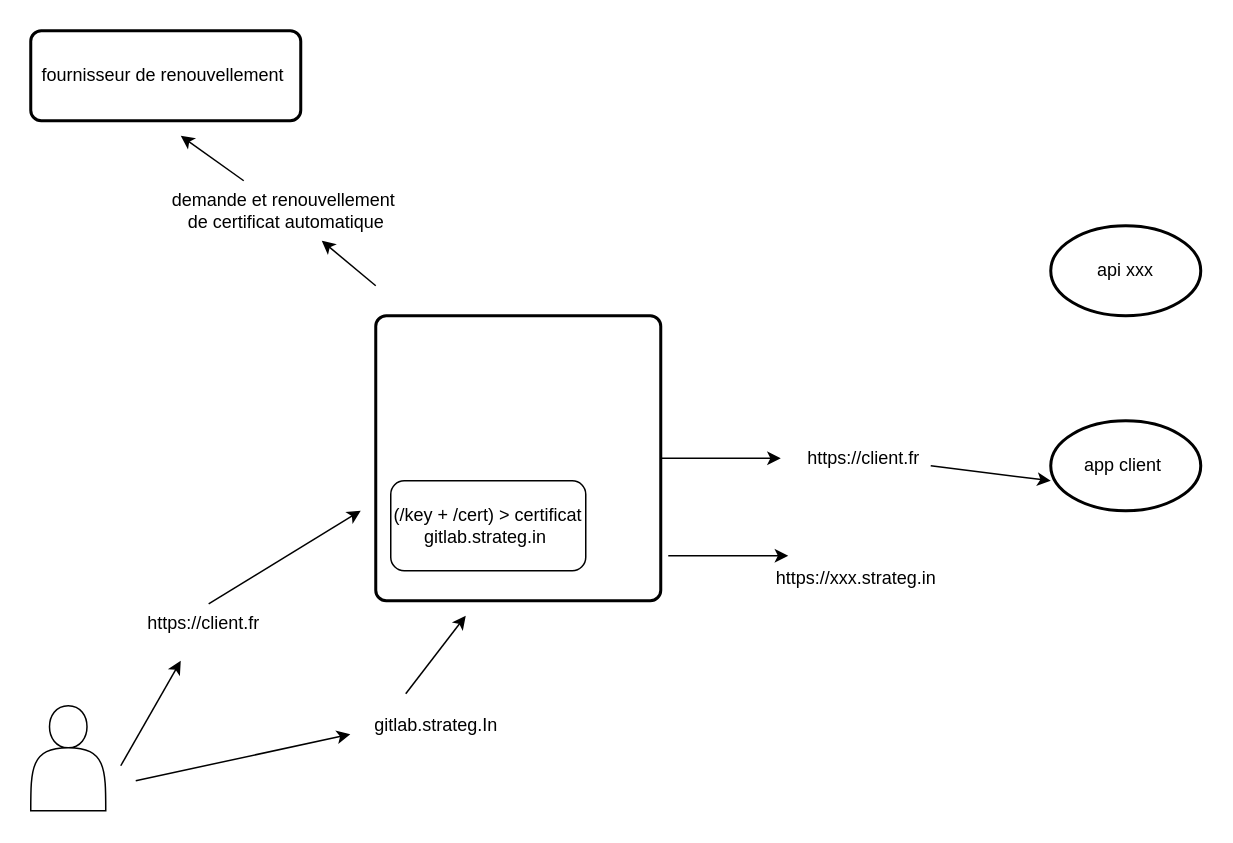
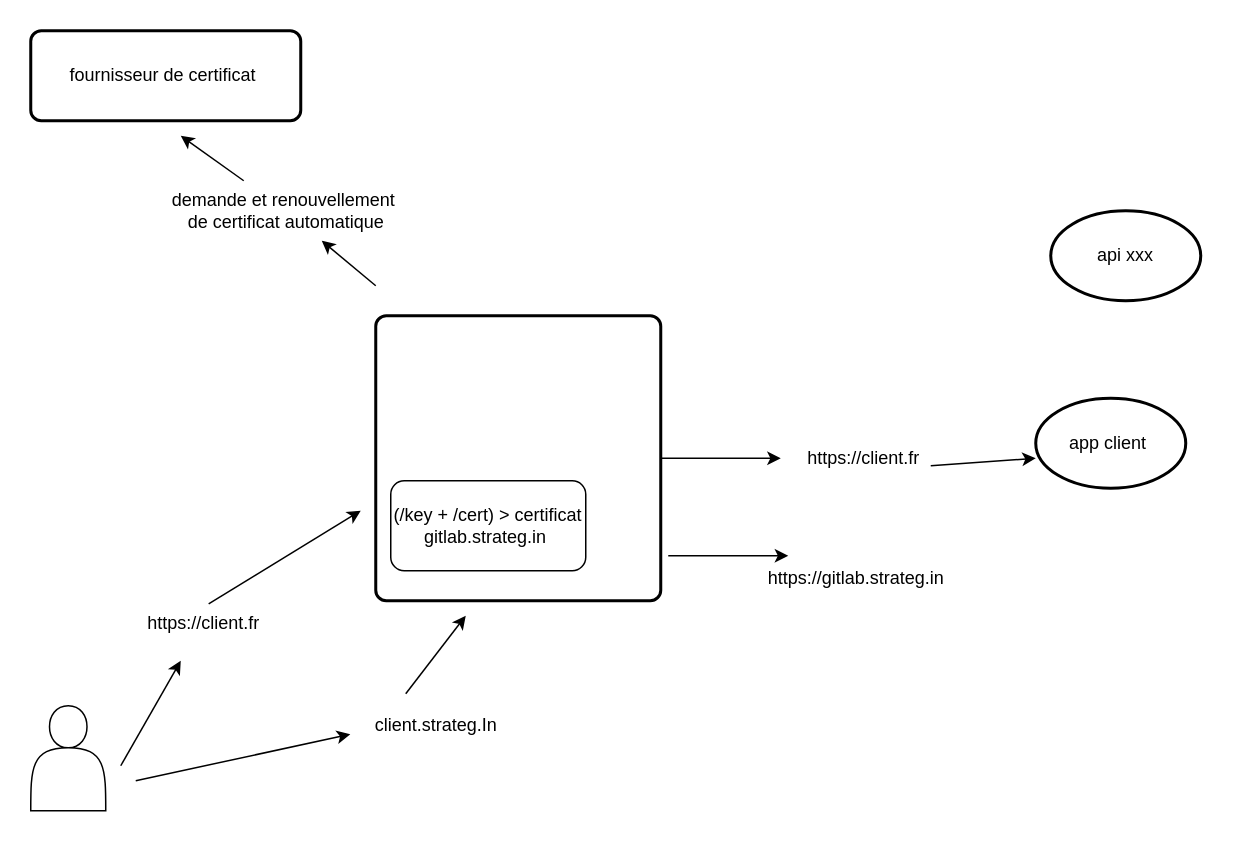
node "fournisseur de renouvellement": label "fournisseur de renouvellement" -> "fournisseur de certificat"
node "api xxx": moved (1126, 271) -> (1126, 256)
node "app client": moved (1126, 466) -> (1111, 443)
node "https://xxx.strateg.in": label "https://xxx.strateg.in" -> "https://gitlab.strateg.in"
node "gitlab.strateg.In": label "gitlab.strateg.In" -> "client.strateg.In"
